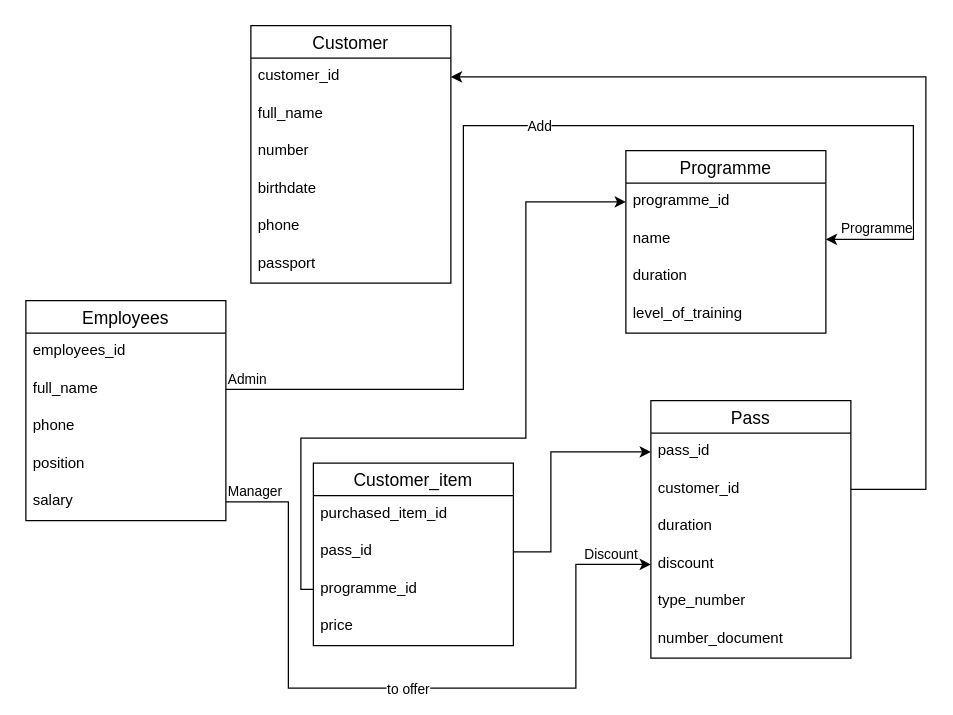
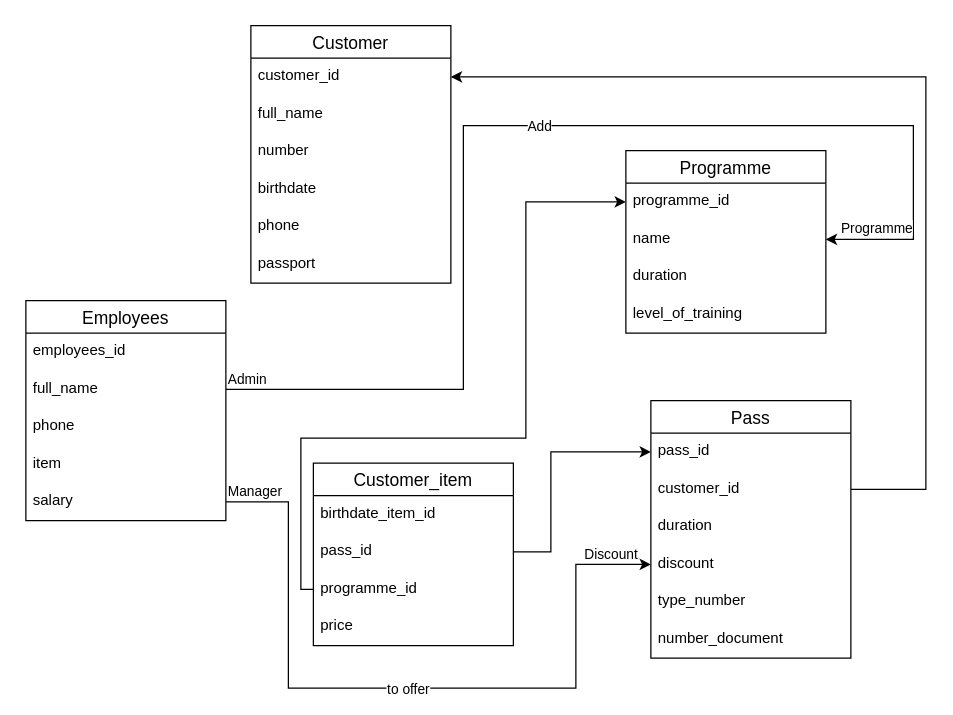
node "position": label "position" -> "item"
node "purchased_item_id": label "purchased_item_id" -> "birthdate_item_id"
